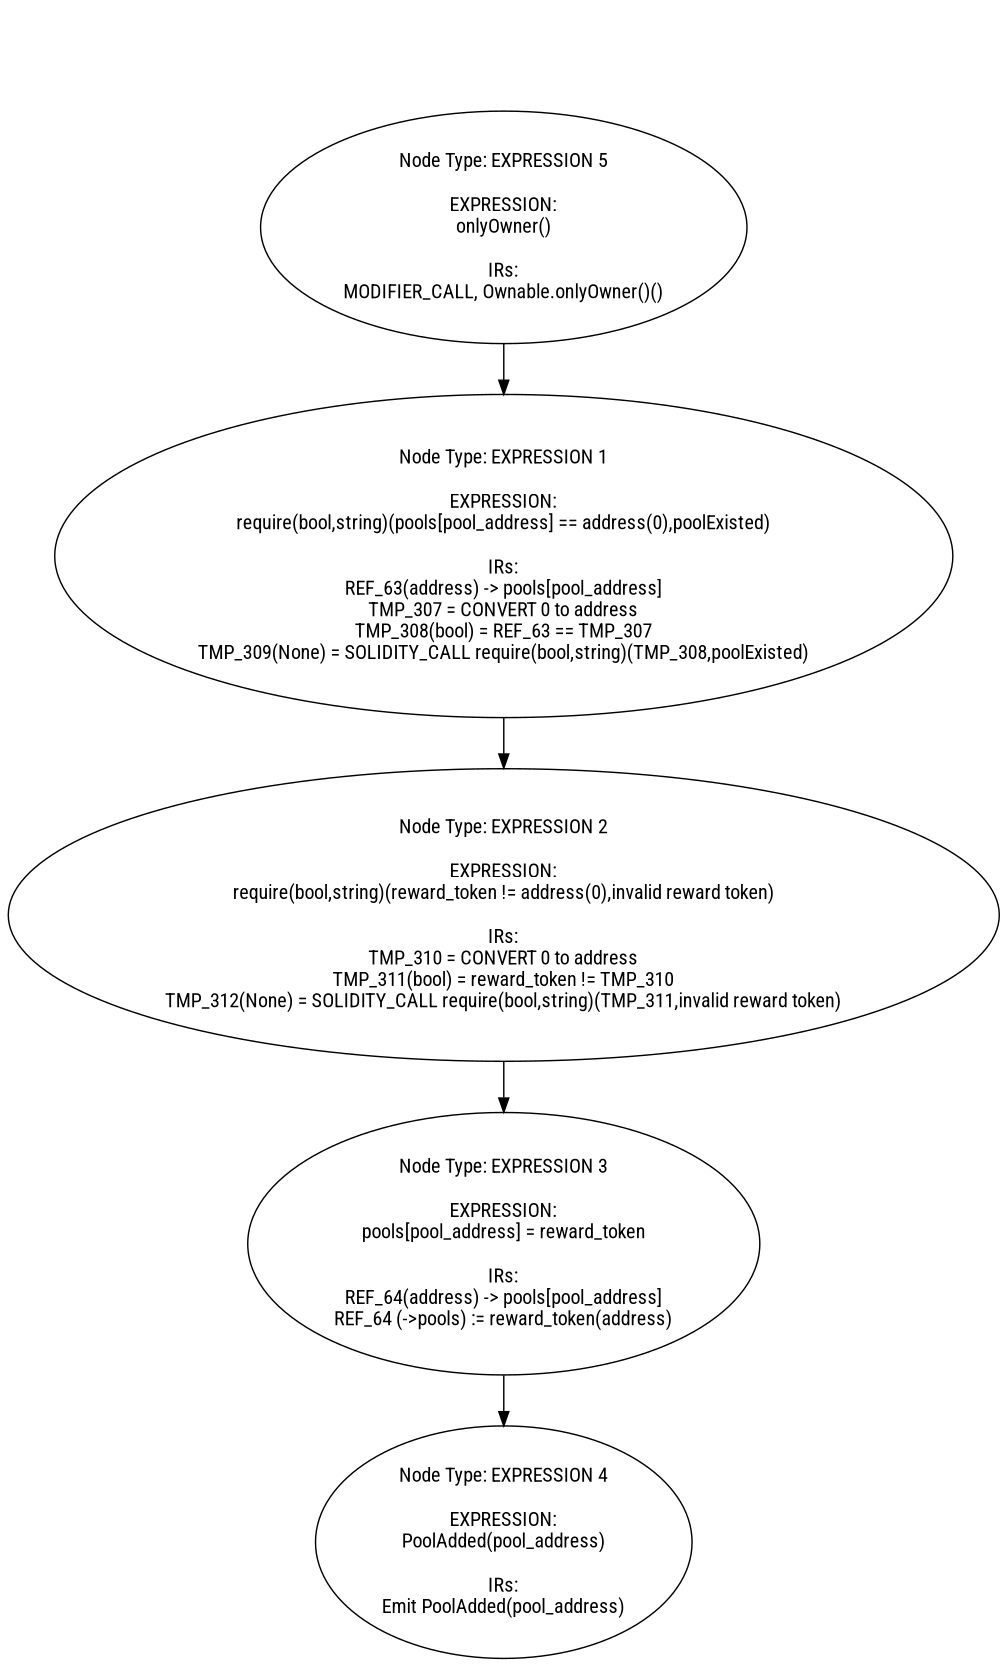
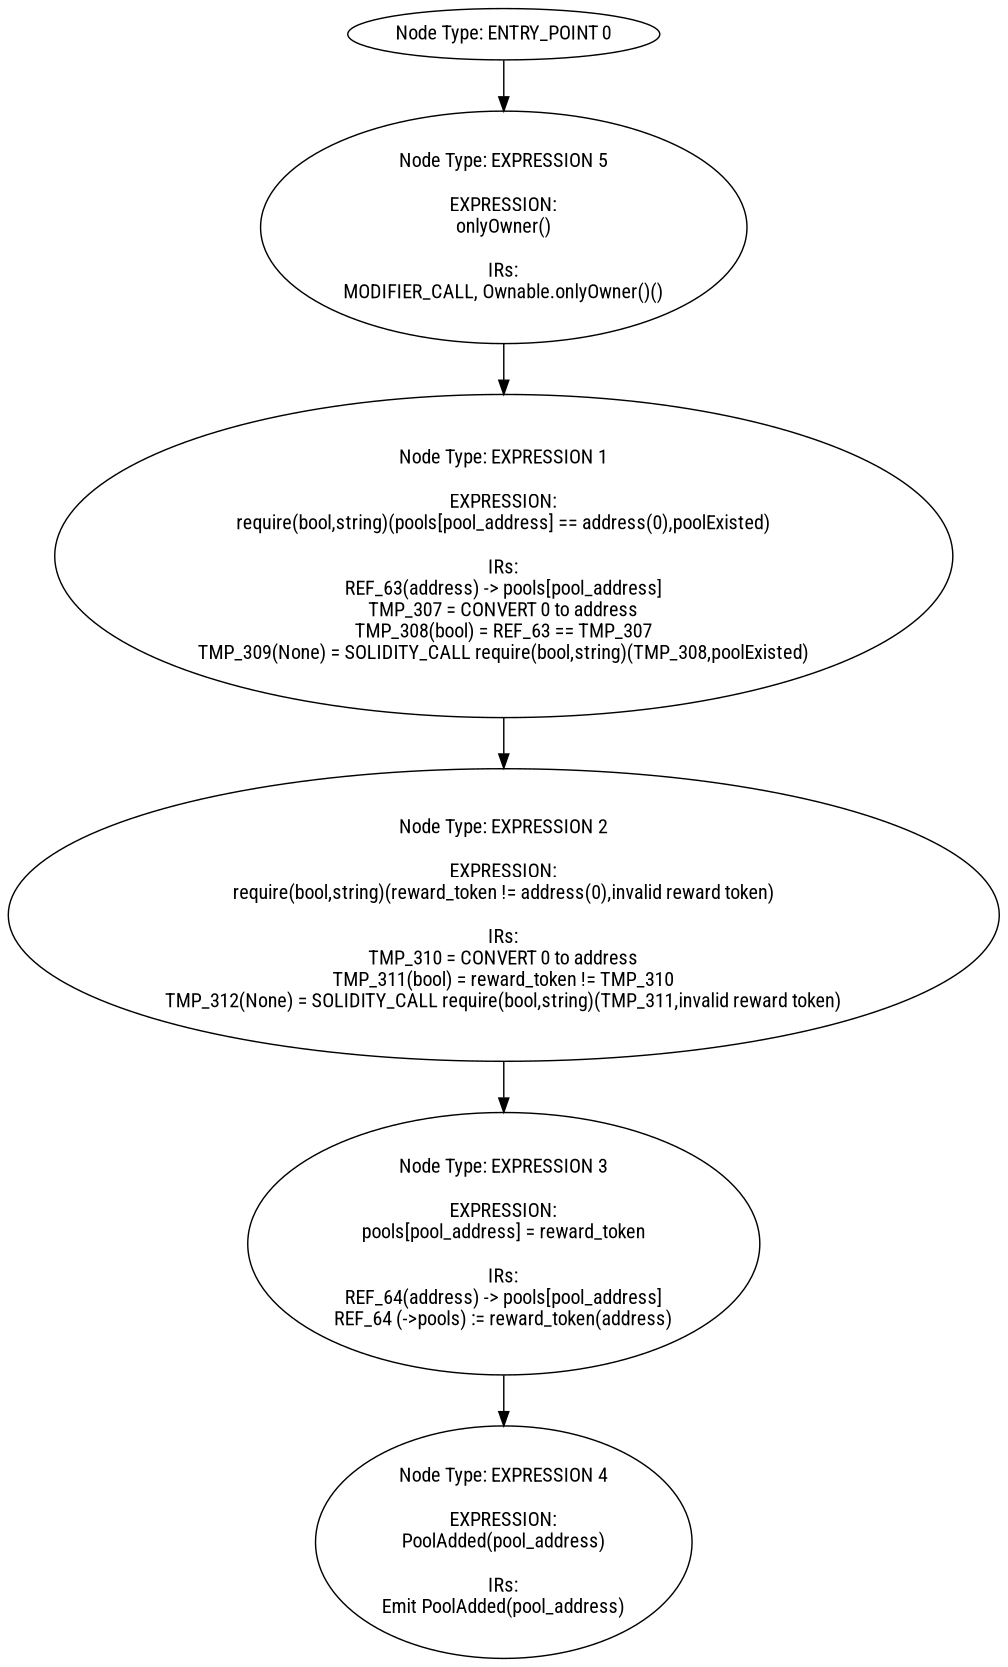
node "Node Type: ENTRY_POINT 0": added
